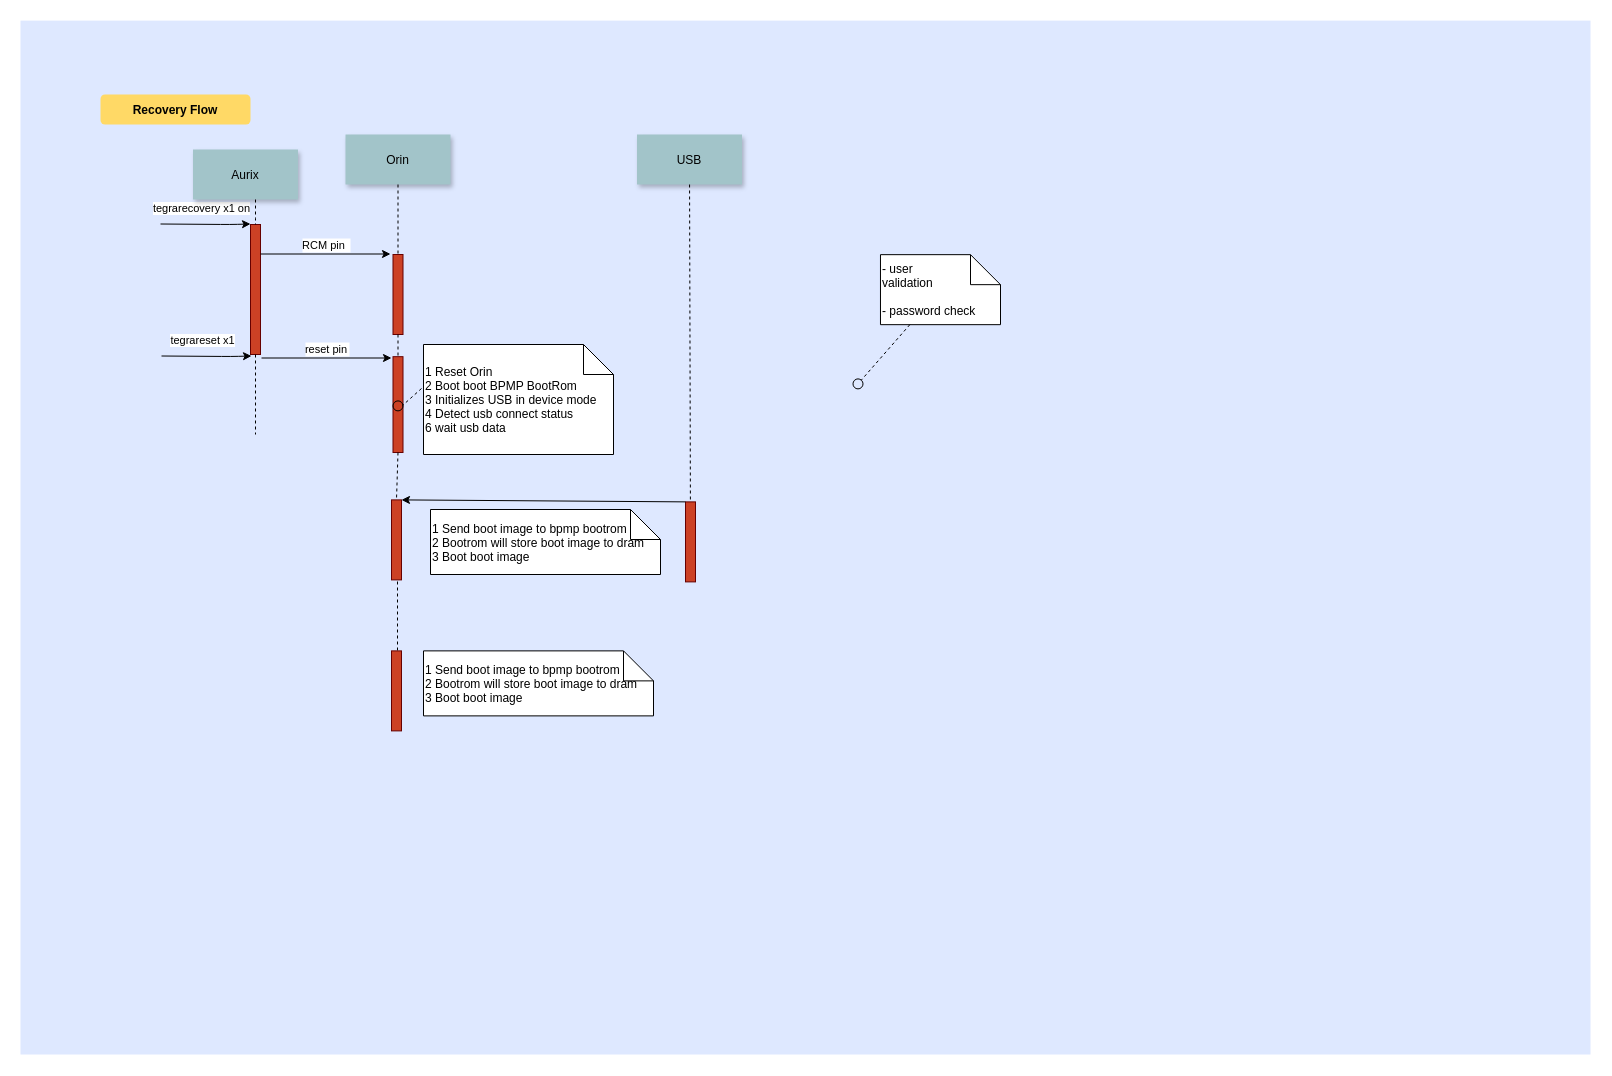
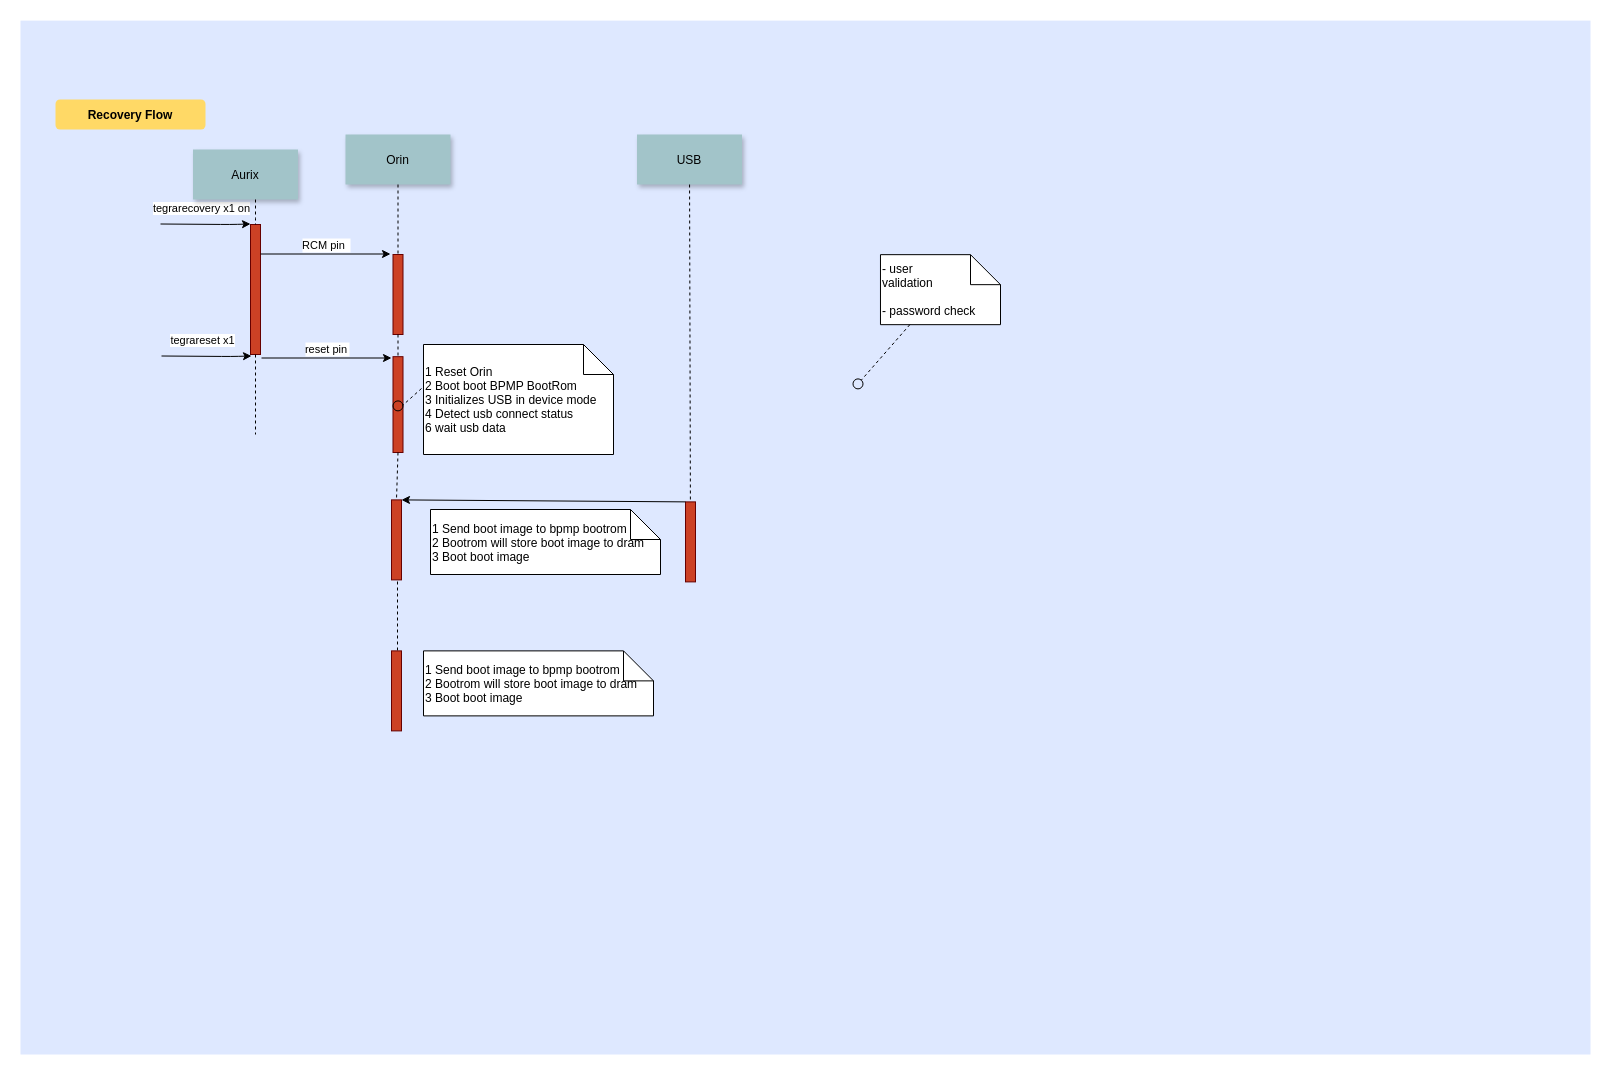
node "Recovery Flow": moved (176, 110) -> (131, 115)
